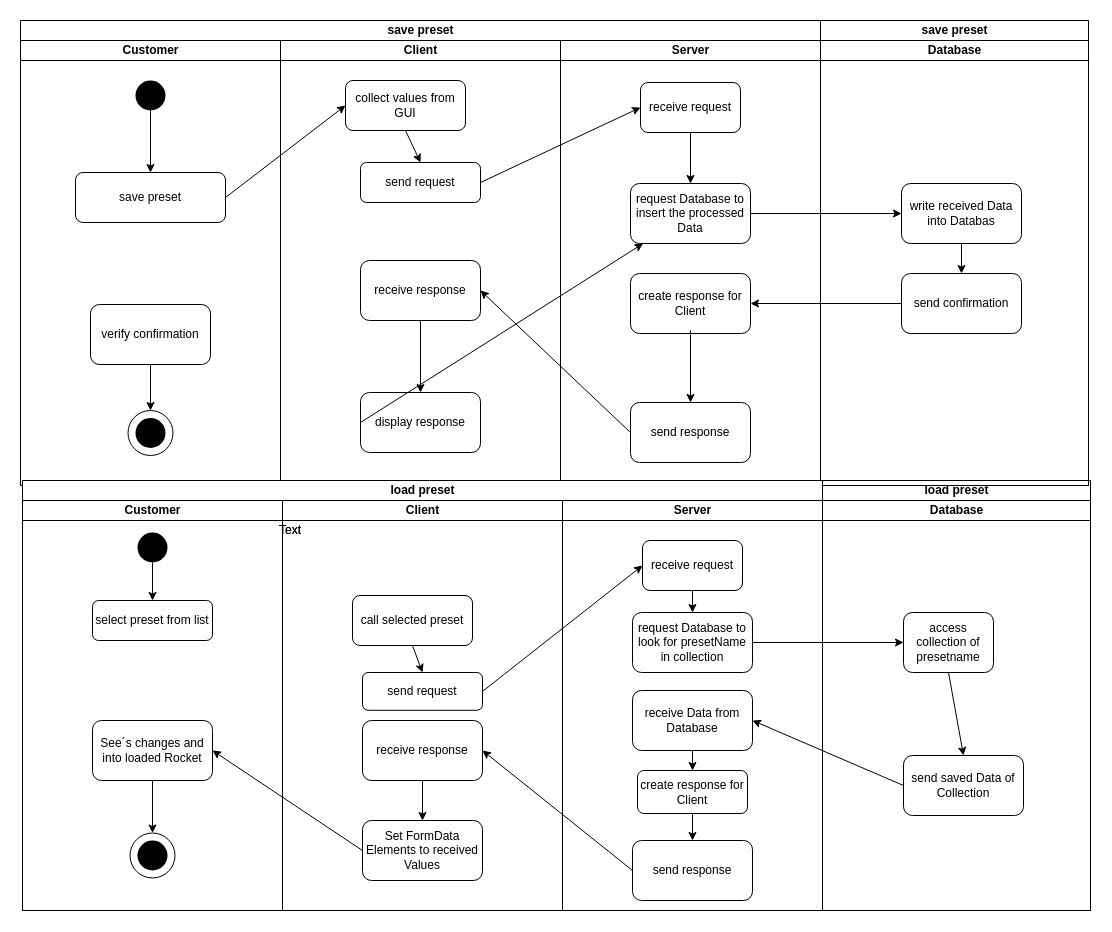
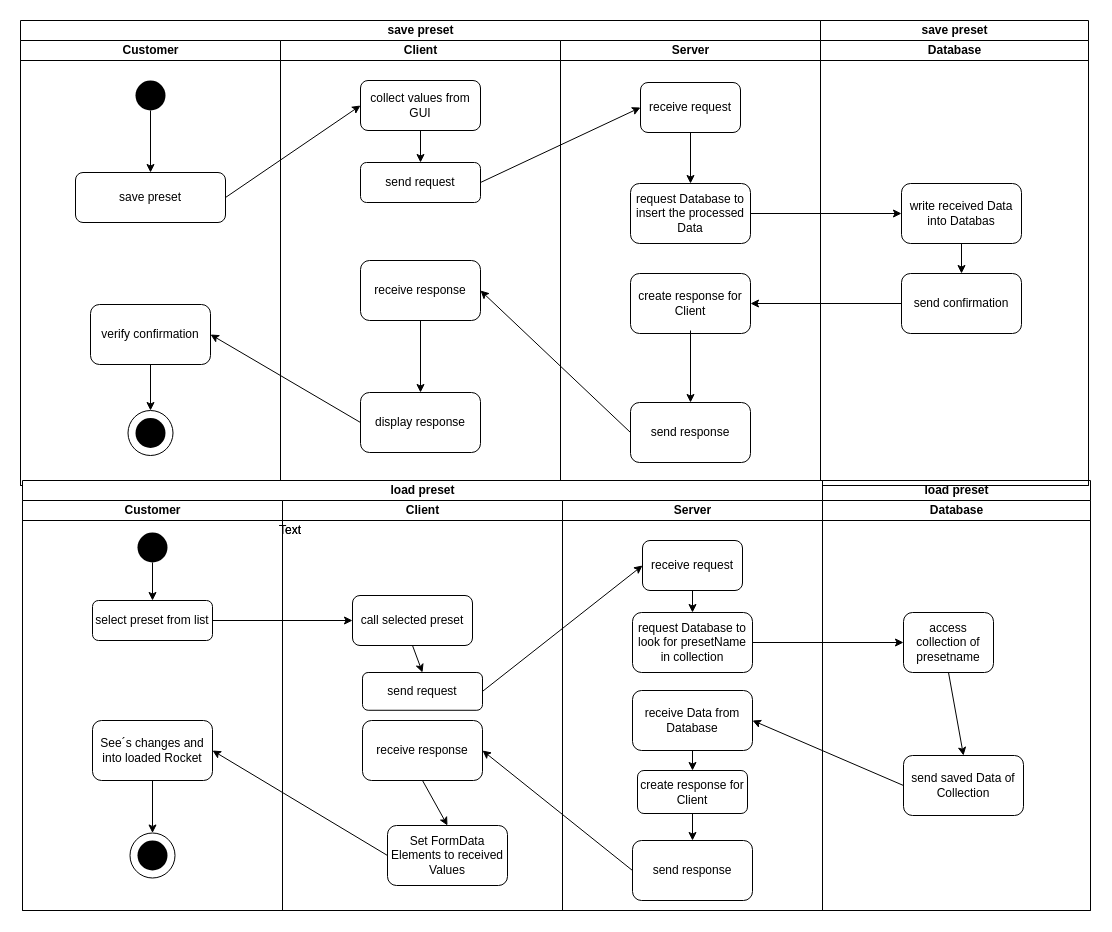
node "collect values from GUI": moved (406, 106) -> (421, 106)
edge "display response" -> "request Database to insert the processed Data": now "display response" -> "verify confirmation"
edge "select preset from list" -> "call selected preset": added
node "Set FormData Elements to received Values": moved (423, 851) -> (448, 856)
